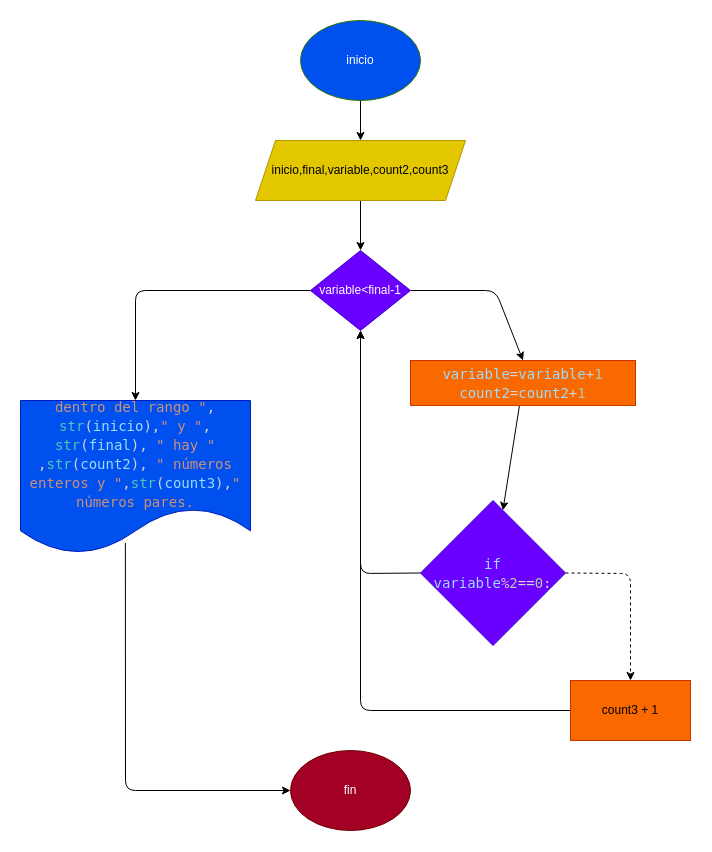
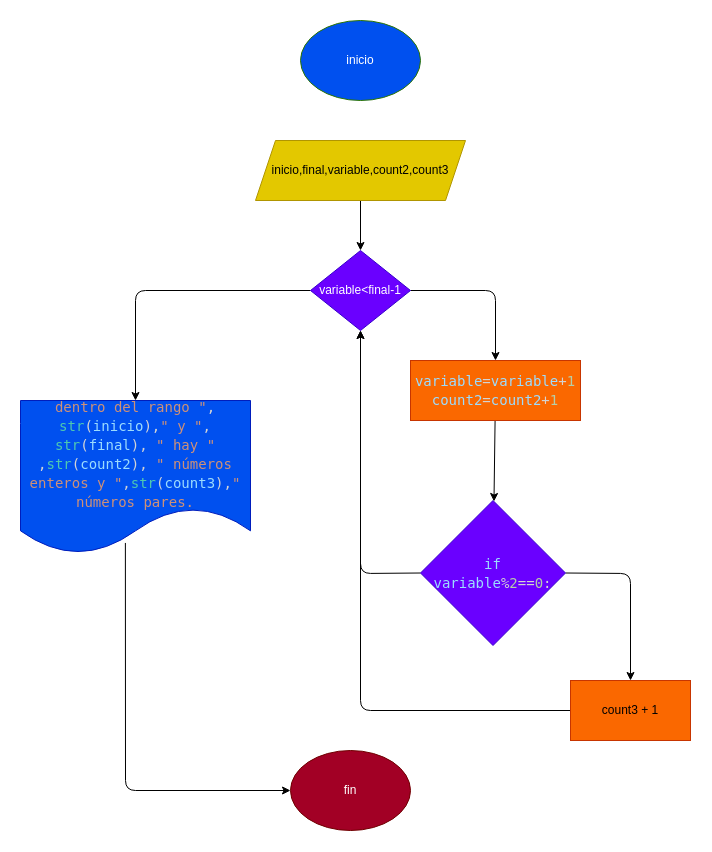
edge "inicio" -> "inicio,final,variable,count2,count3": removed
node "variable=variable+1 count2=count2+1": size 225x45 -> 170x60
edge "if variable%2==0:" -> "count3 + 1": style dashed -> solid
